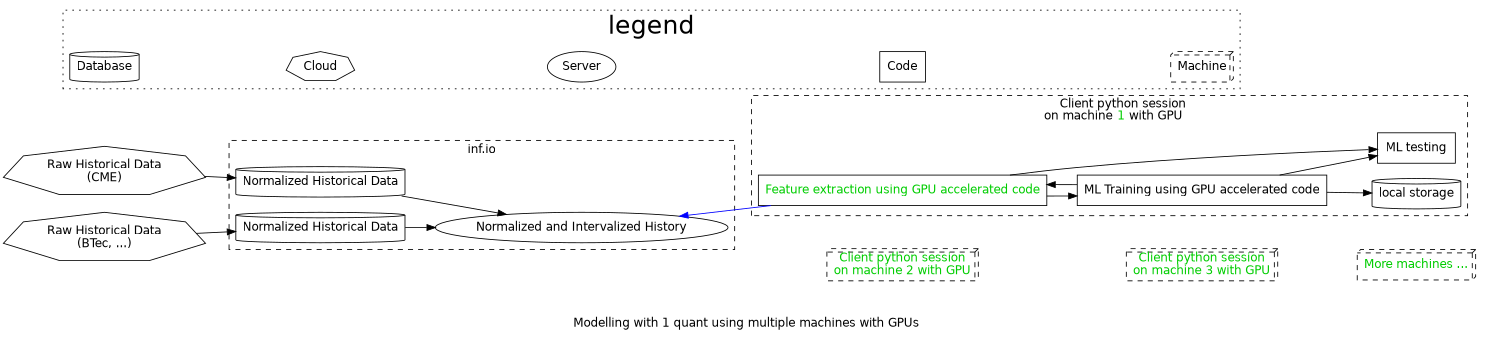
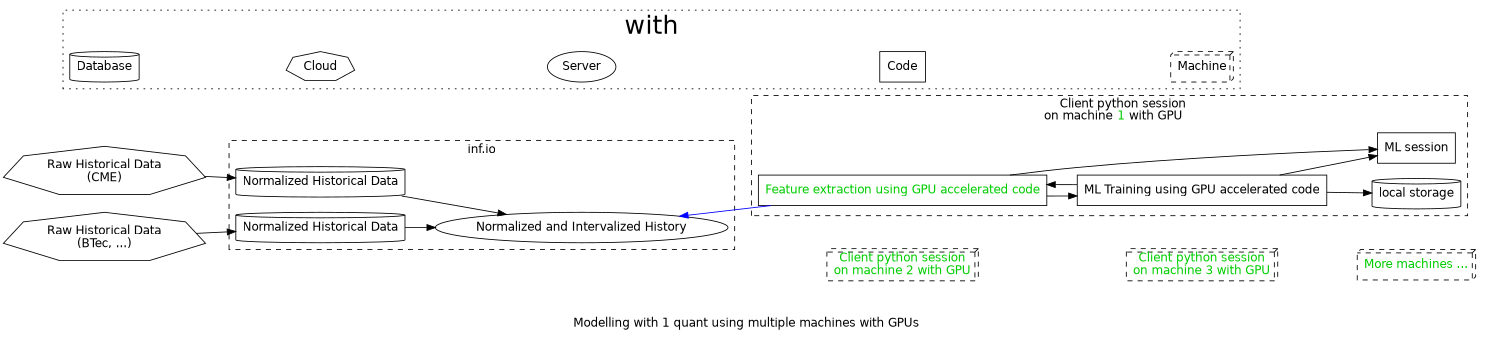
cluster "legend": label "legend" -> "with"
node "ML testing": label "ML testing" -> "ML session"
